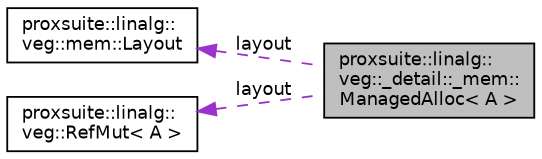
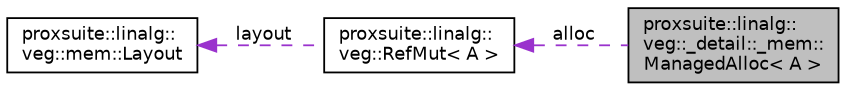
edge "proxsuite::linalg:: veg::_detail::_mem:: ManagedAlloc< A >" -> "proxsuite::linalg:: veg::mem::Layout": now "proxsuite::linalg:: veg::RefMut< A >" -> "proxsuite::linalg:: veg::mem::Layout"
edge "proxsuite::linalg:: veg::_detail::_mem:: ManagedAlloc< A >" -> "proxsuite::linalg:: veg::RefMut< A >": label " layout" -> " alloc"
